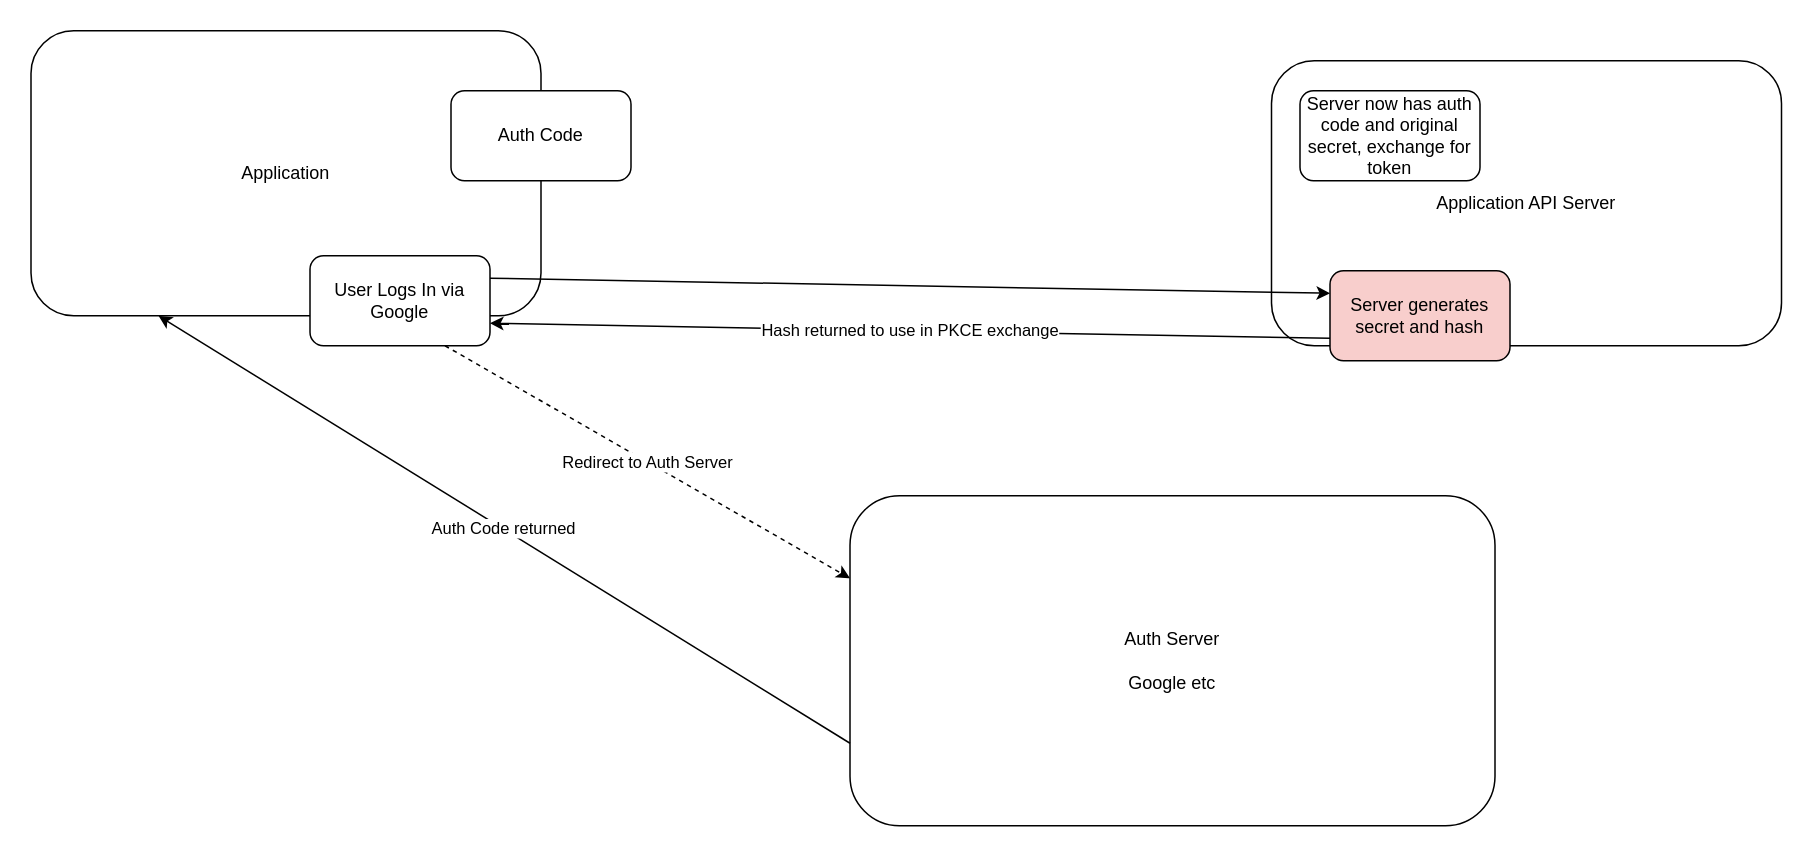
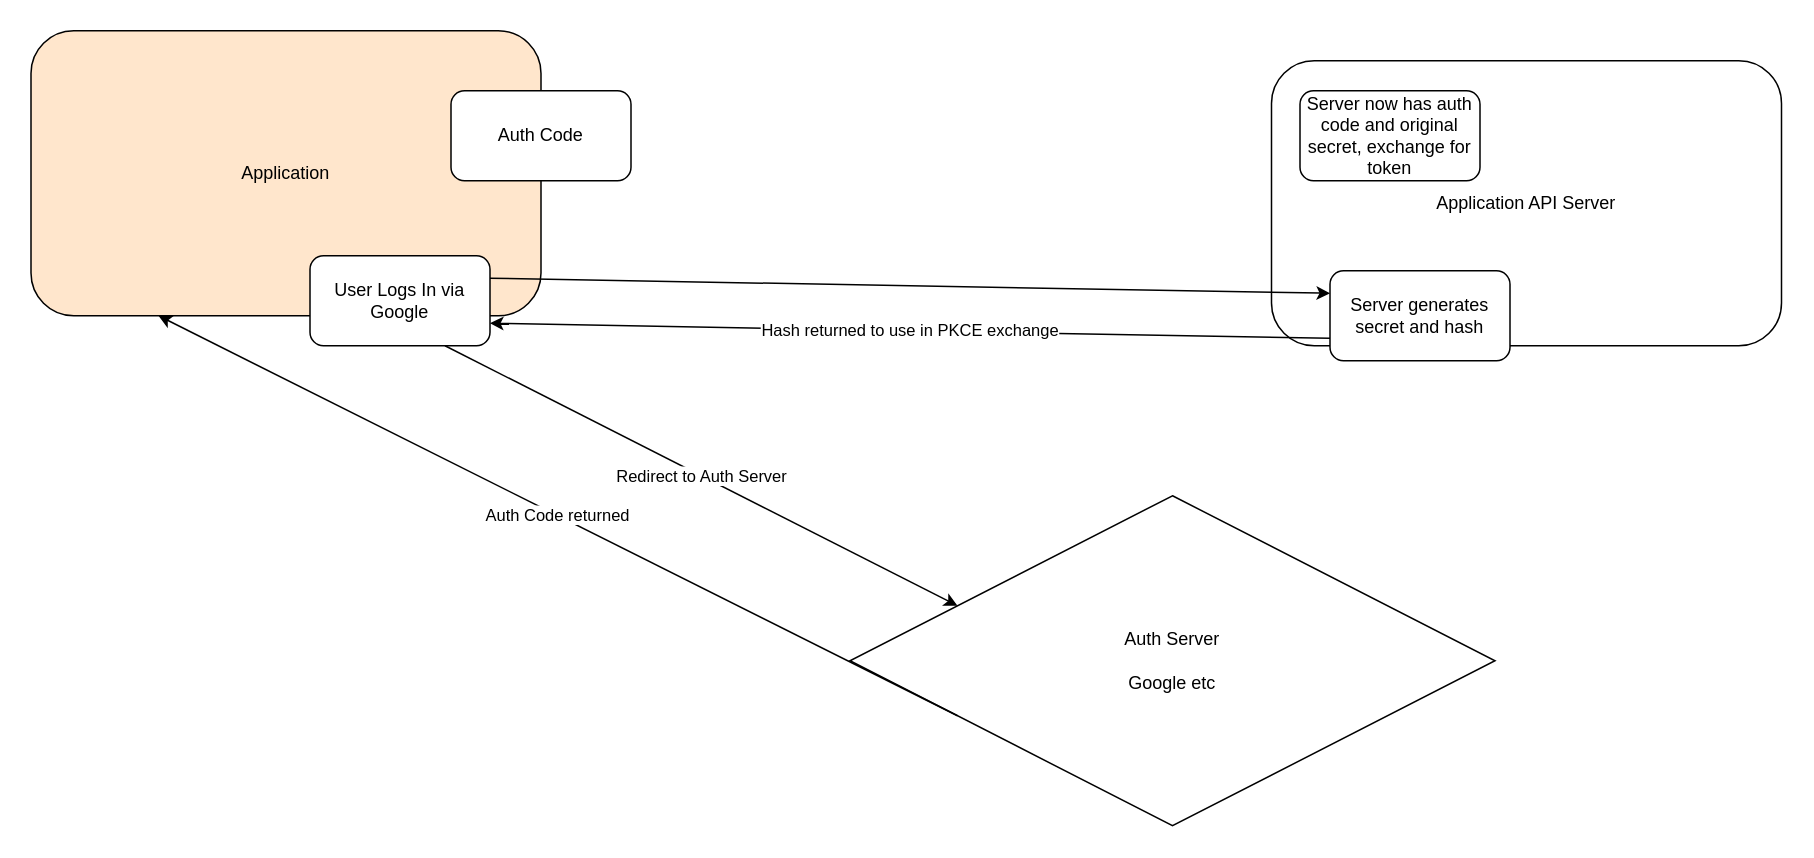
node "Application": fillcolor #ffffff -> #ffe6cc
node "Server generates secret and hash": fillcolor #f8cecc -> #ffffff
edge "User Logs In via Google" -> "Auth Server Google etc": style dashed -> solid
node "Auth Server Google etc": shape rounded rectangle -> diamond
